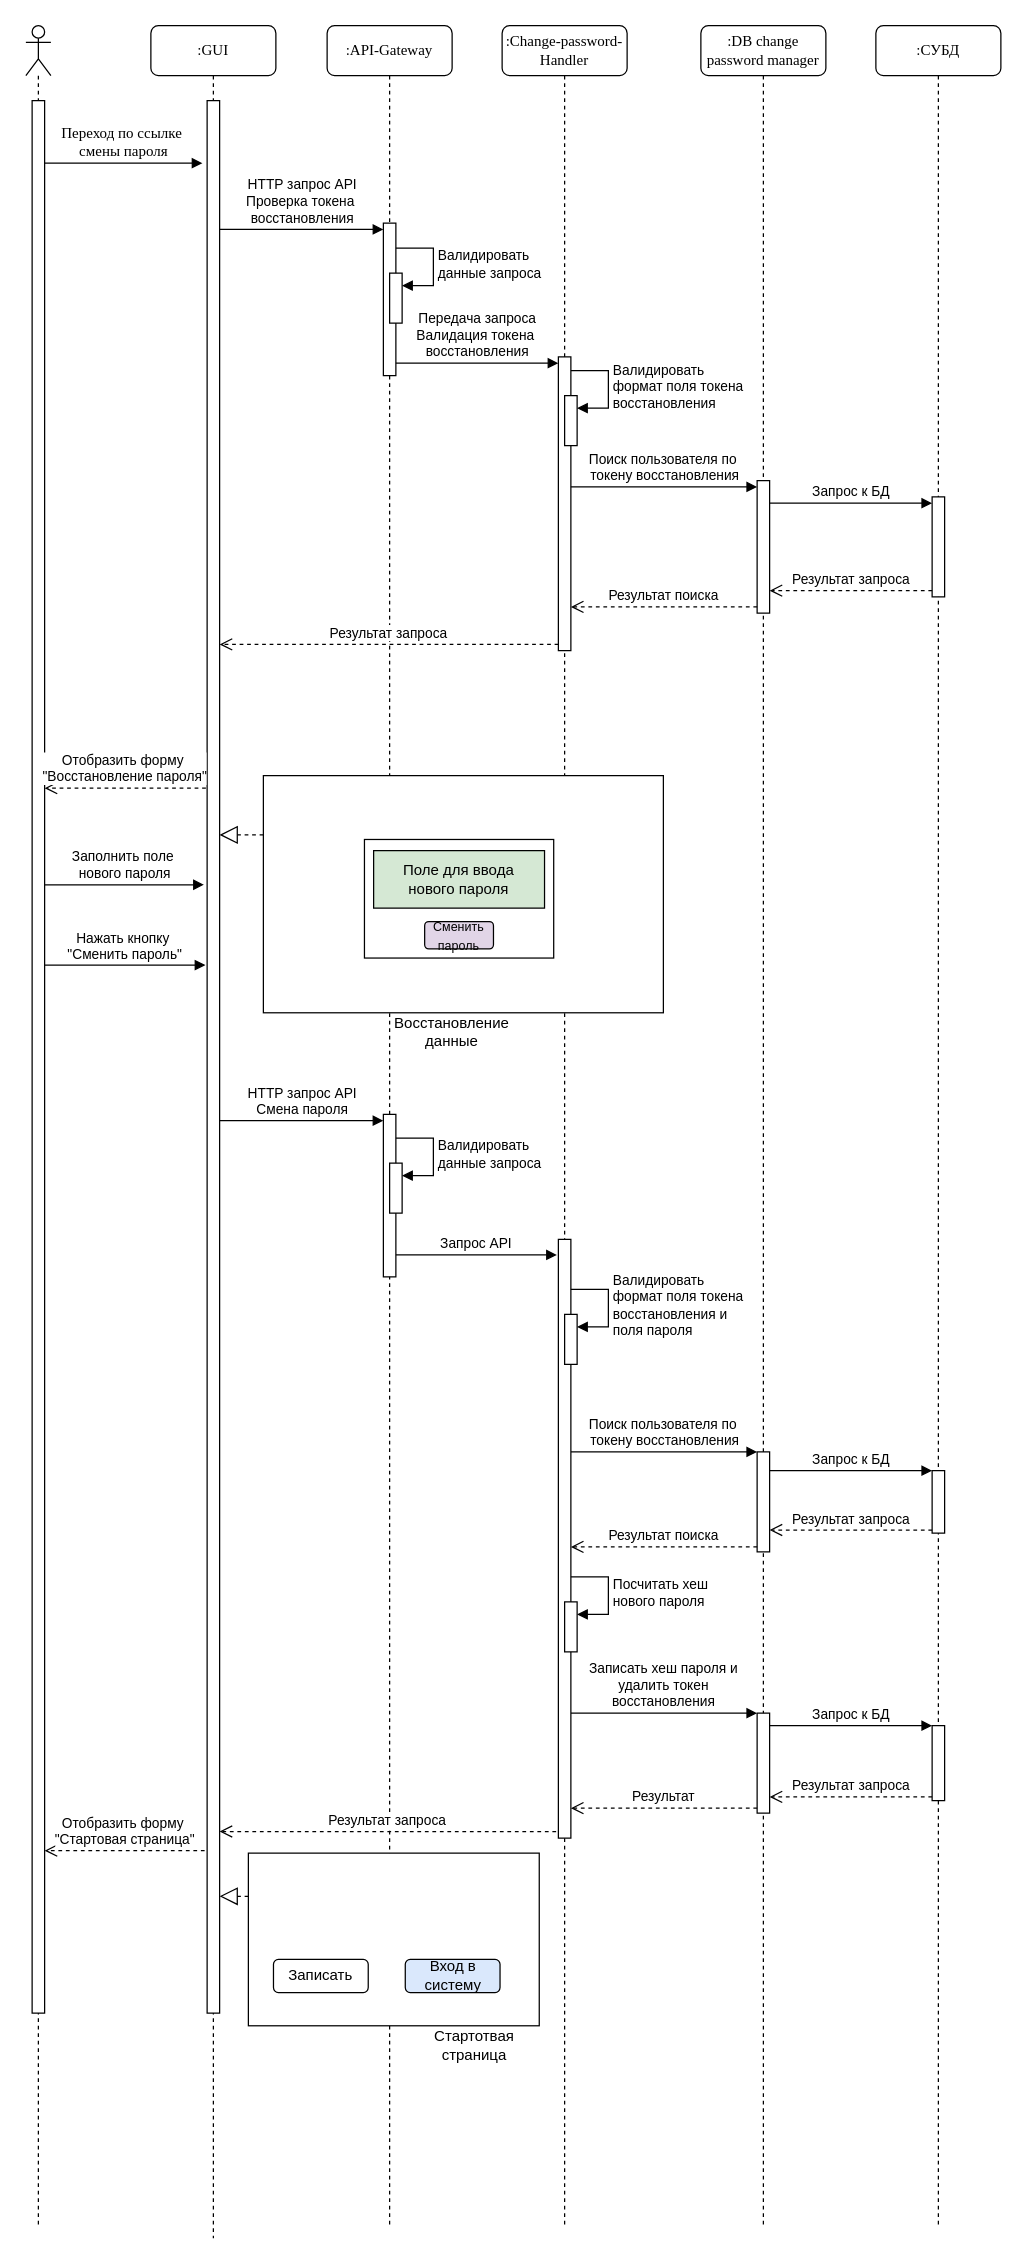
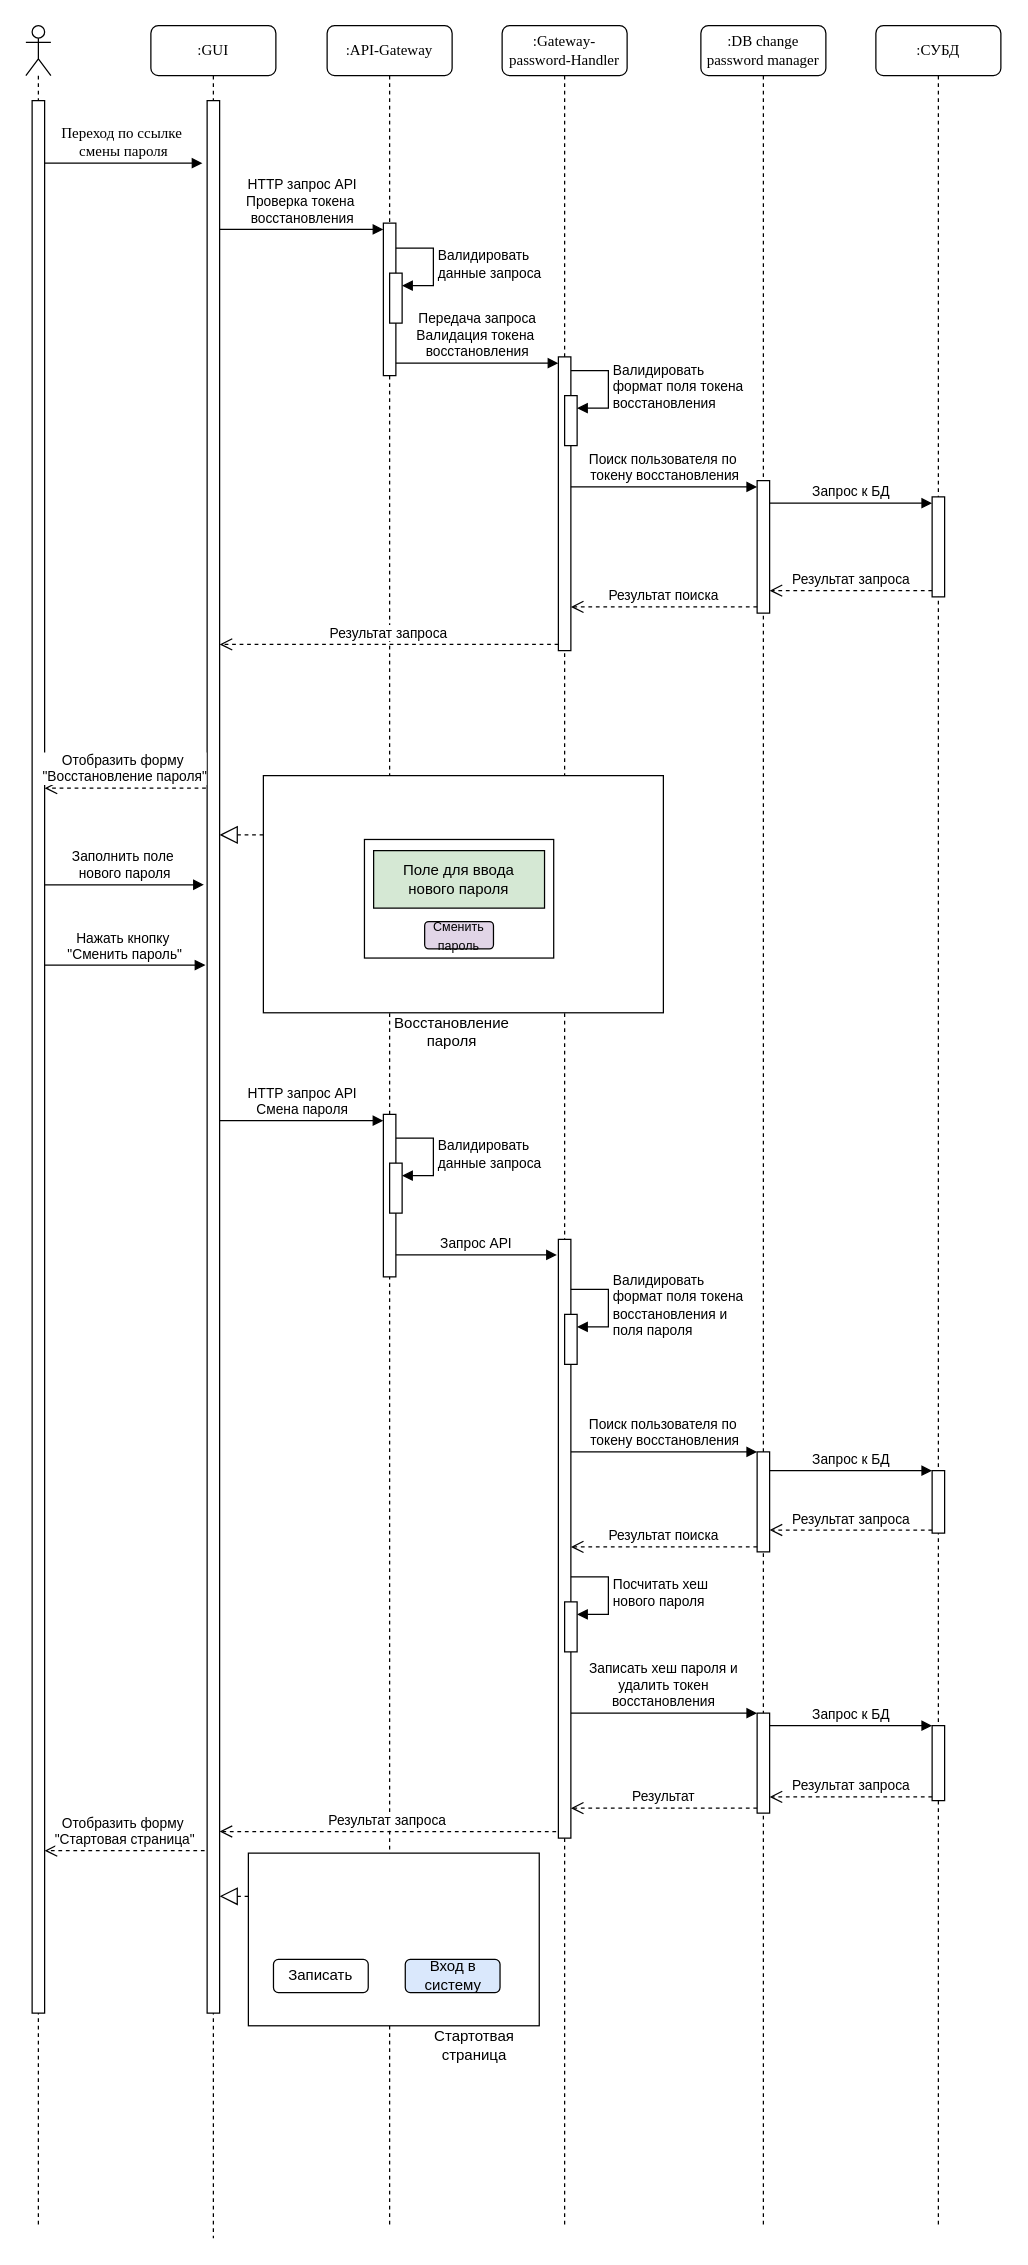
node ":Change-password-Handler": label ":Change-password-Handler" -> ":Gateway-password-Handler"
node "Восстановление данные": label "Восстановление данные" -> "Восстановление пароля"
